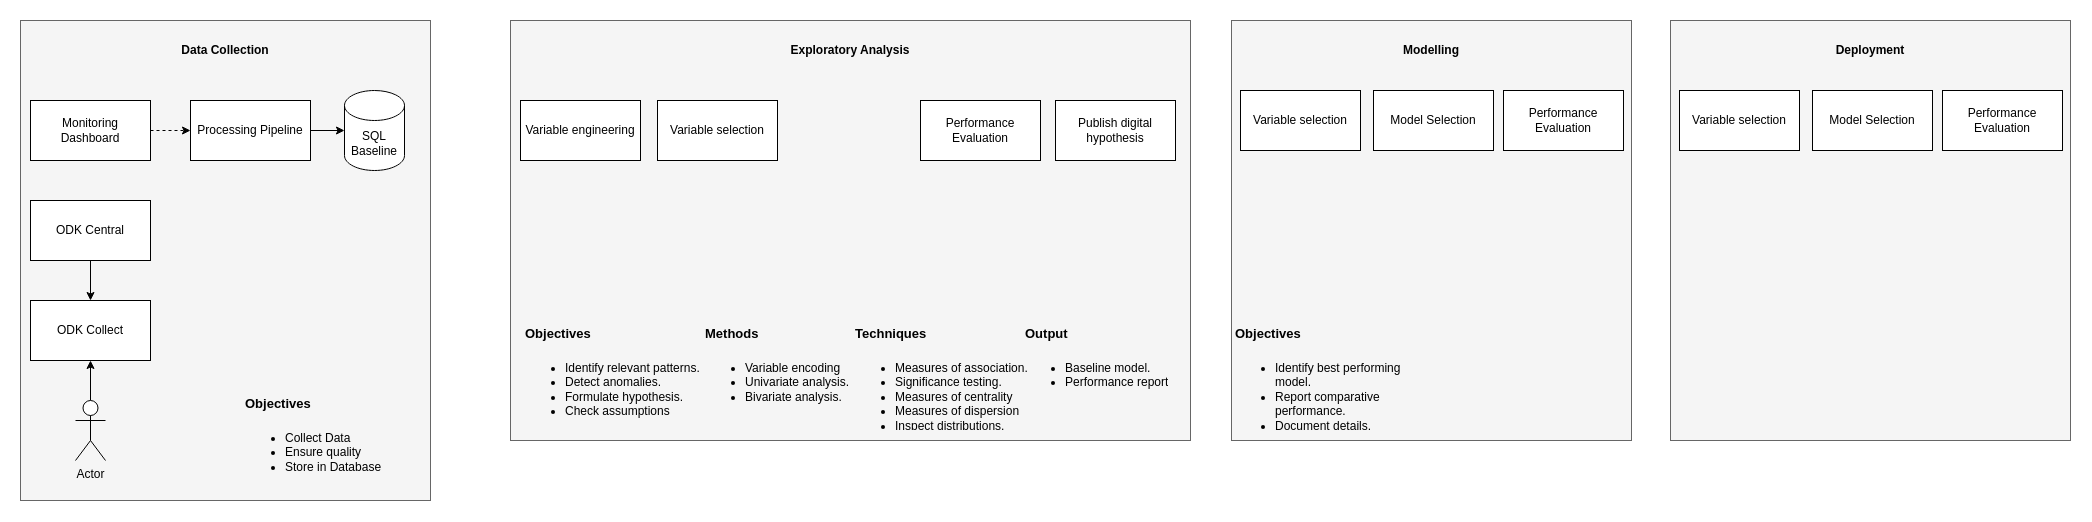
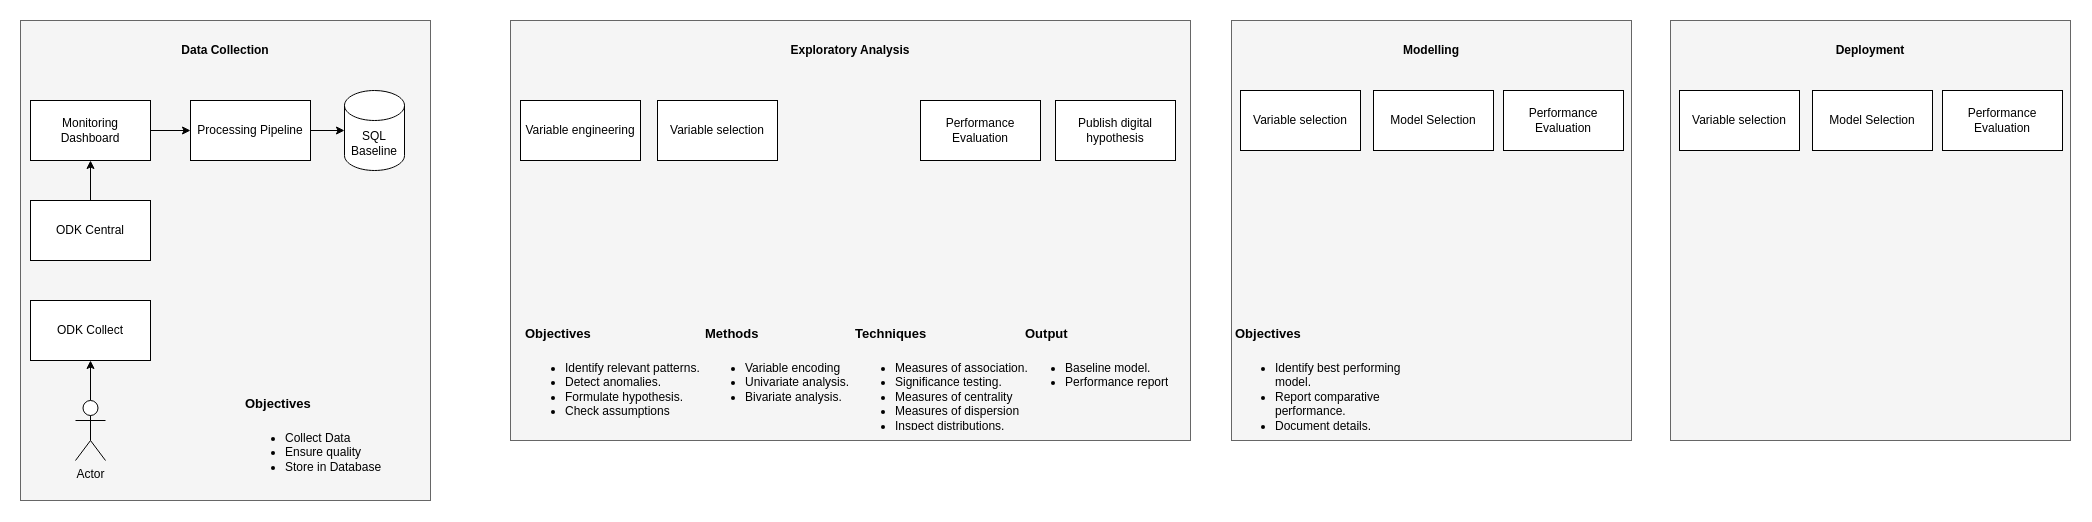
edge "Monitoring Dashboard" -> "Processing Pipeline": style dashed -> solid
edge "ODK Central" -> "ODK Collect": now "ODK Central" -> "Monitoring Dashboard"
